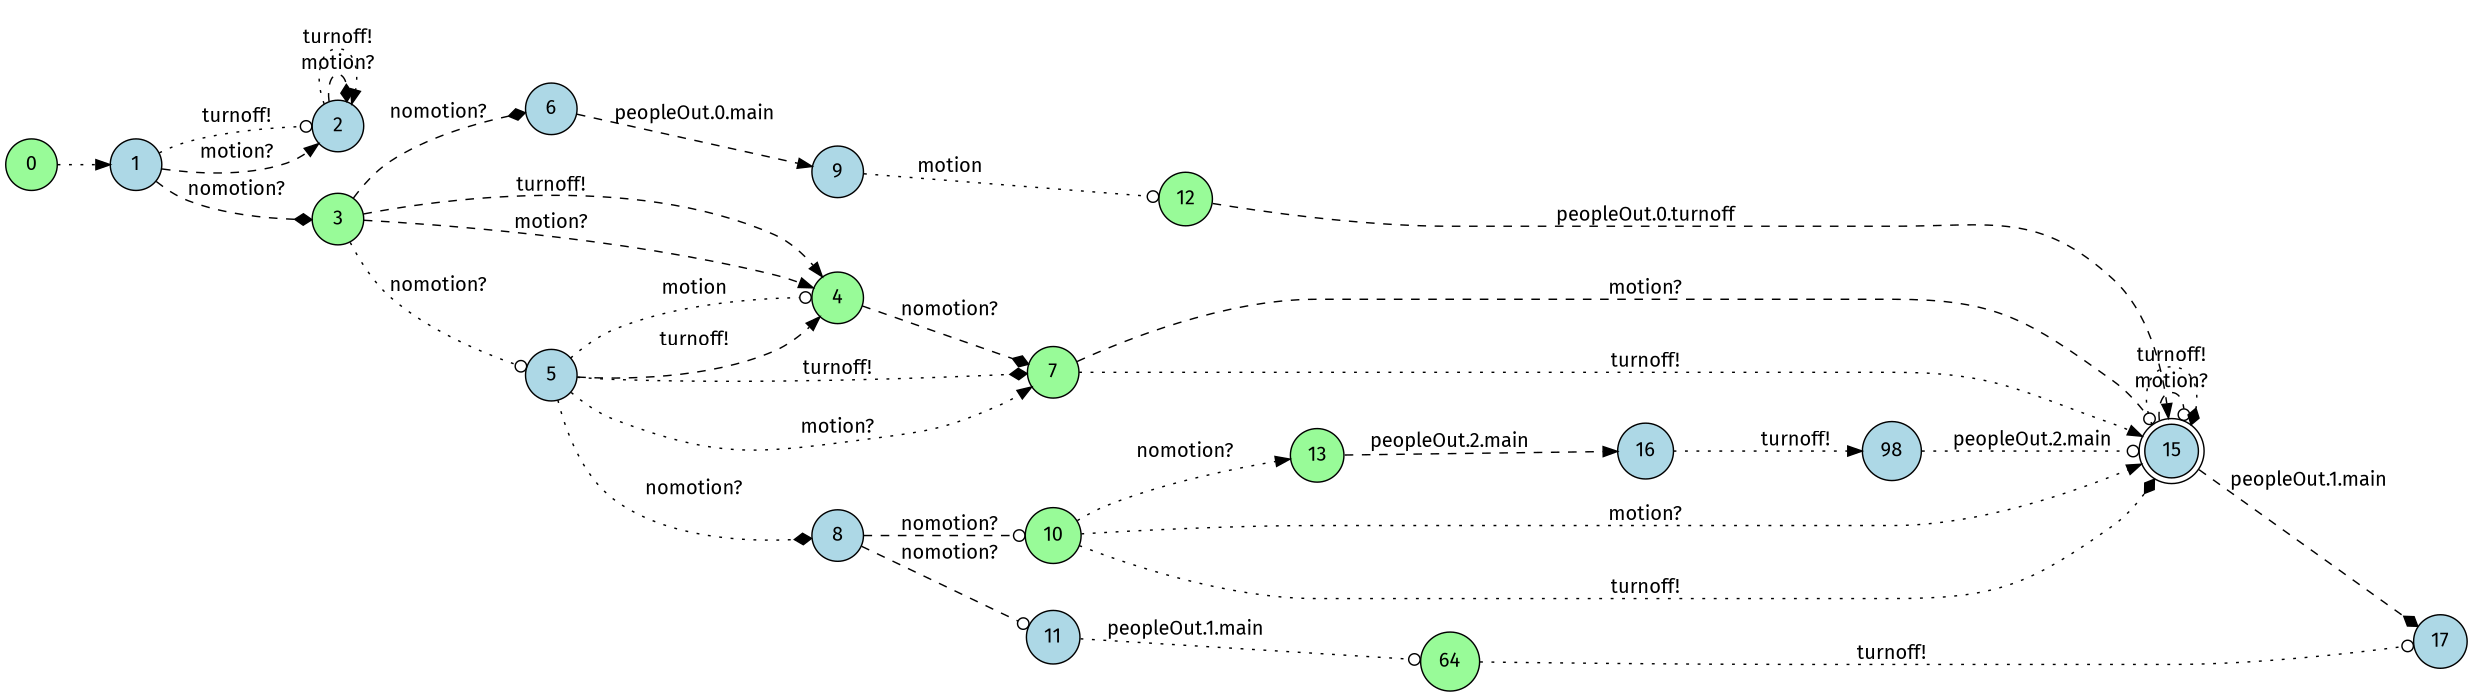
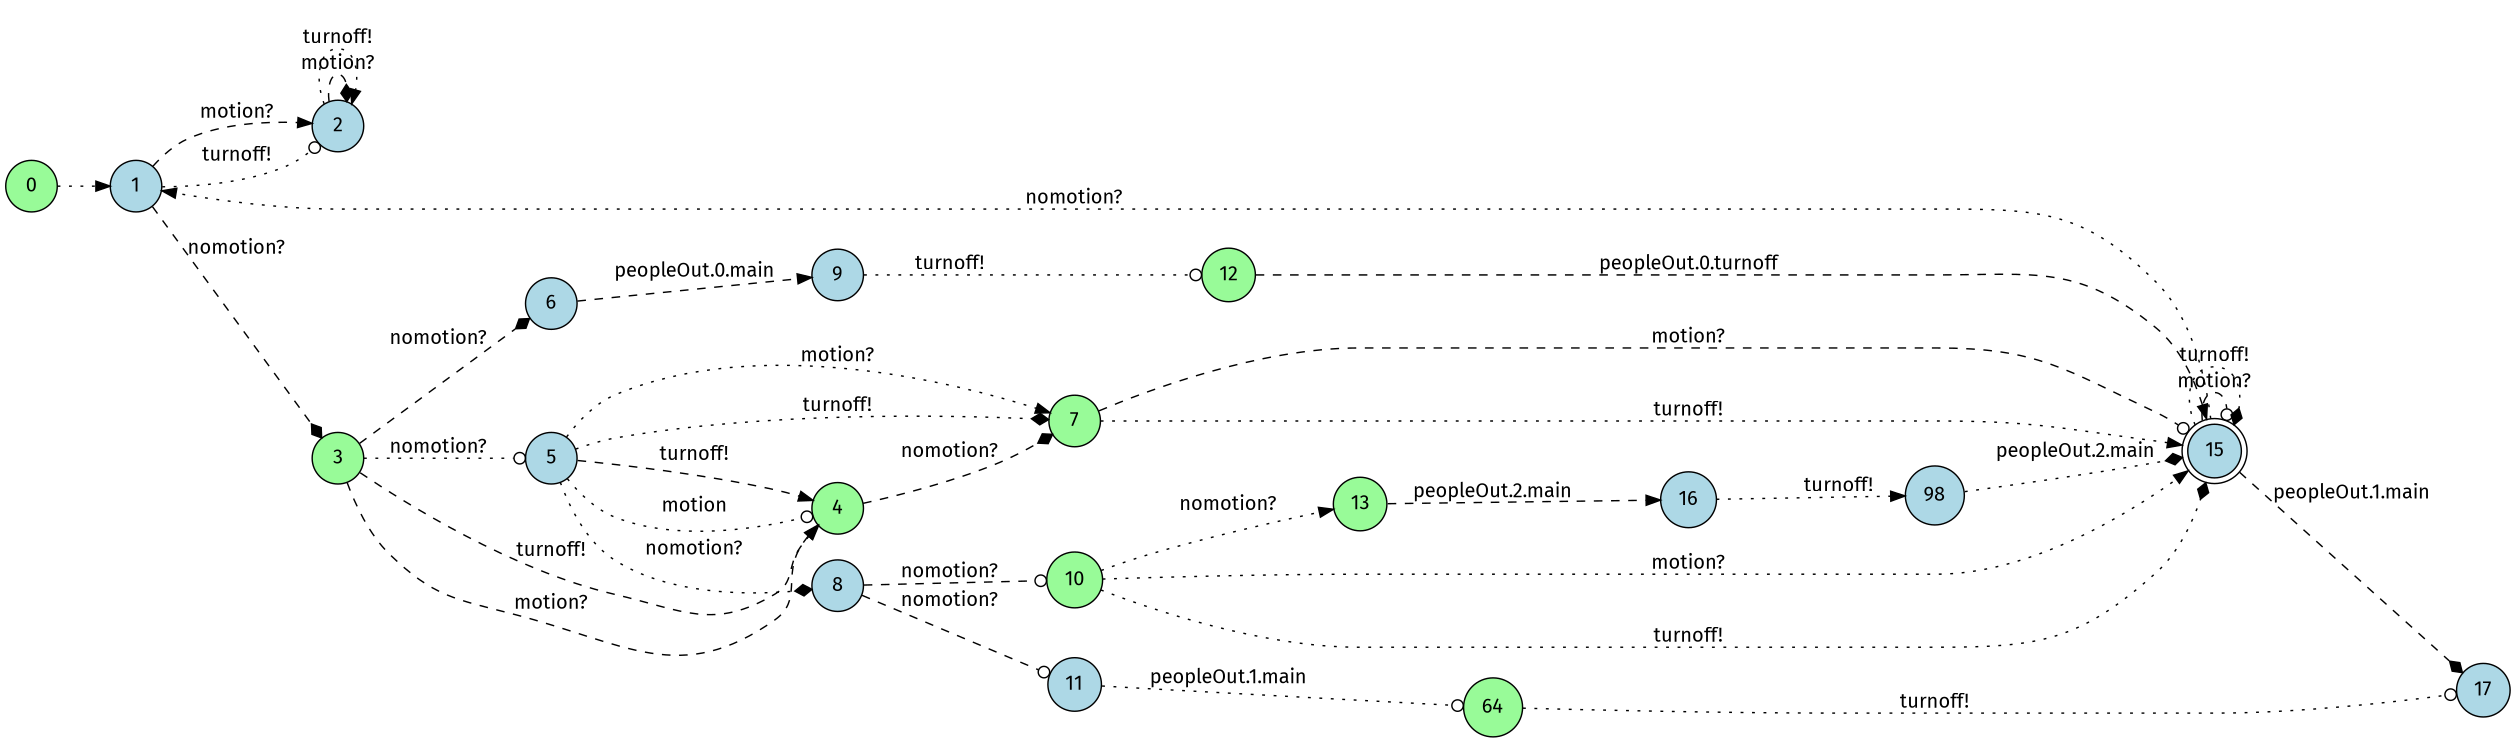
edge "9" -> "12": label "motion" -> "turnoff!"
edge "15" -> "1": added, label "nomotion?"
edge "98" -> "15": arrowhead odot -> diamond
